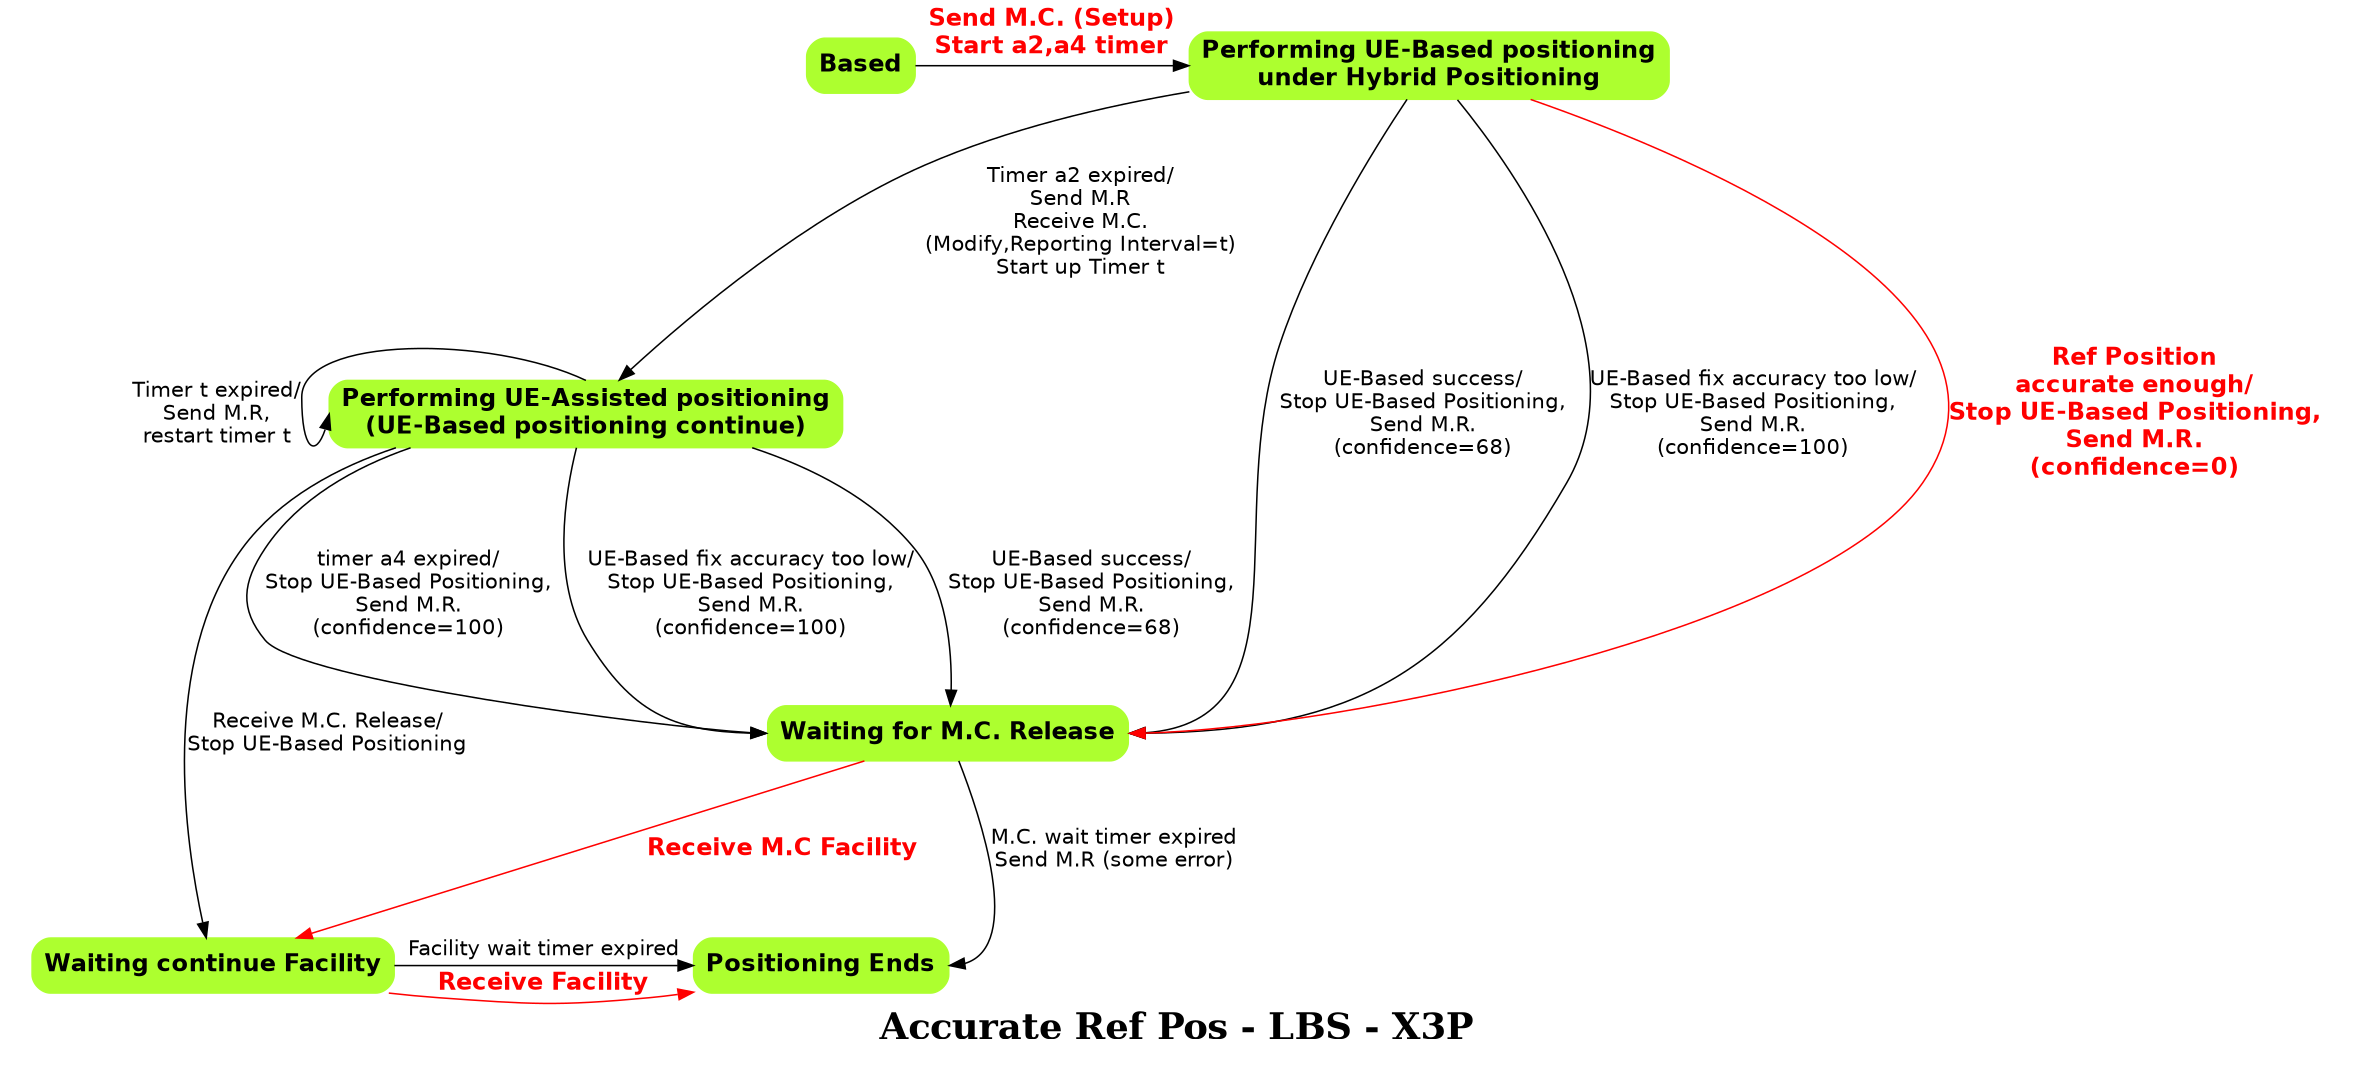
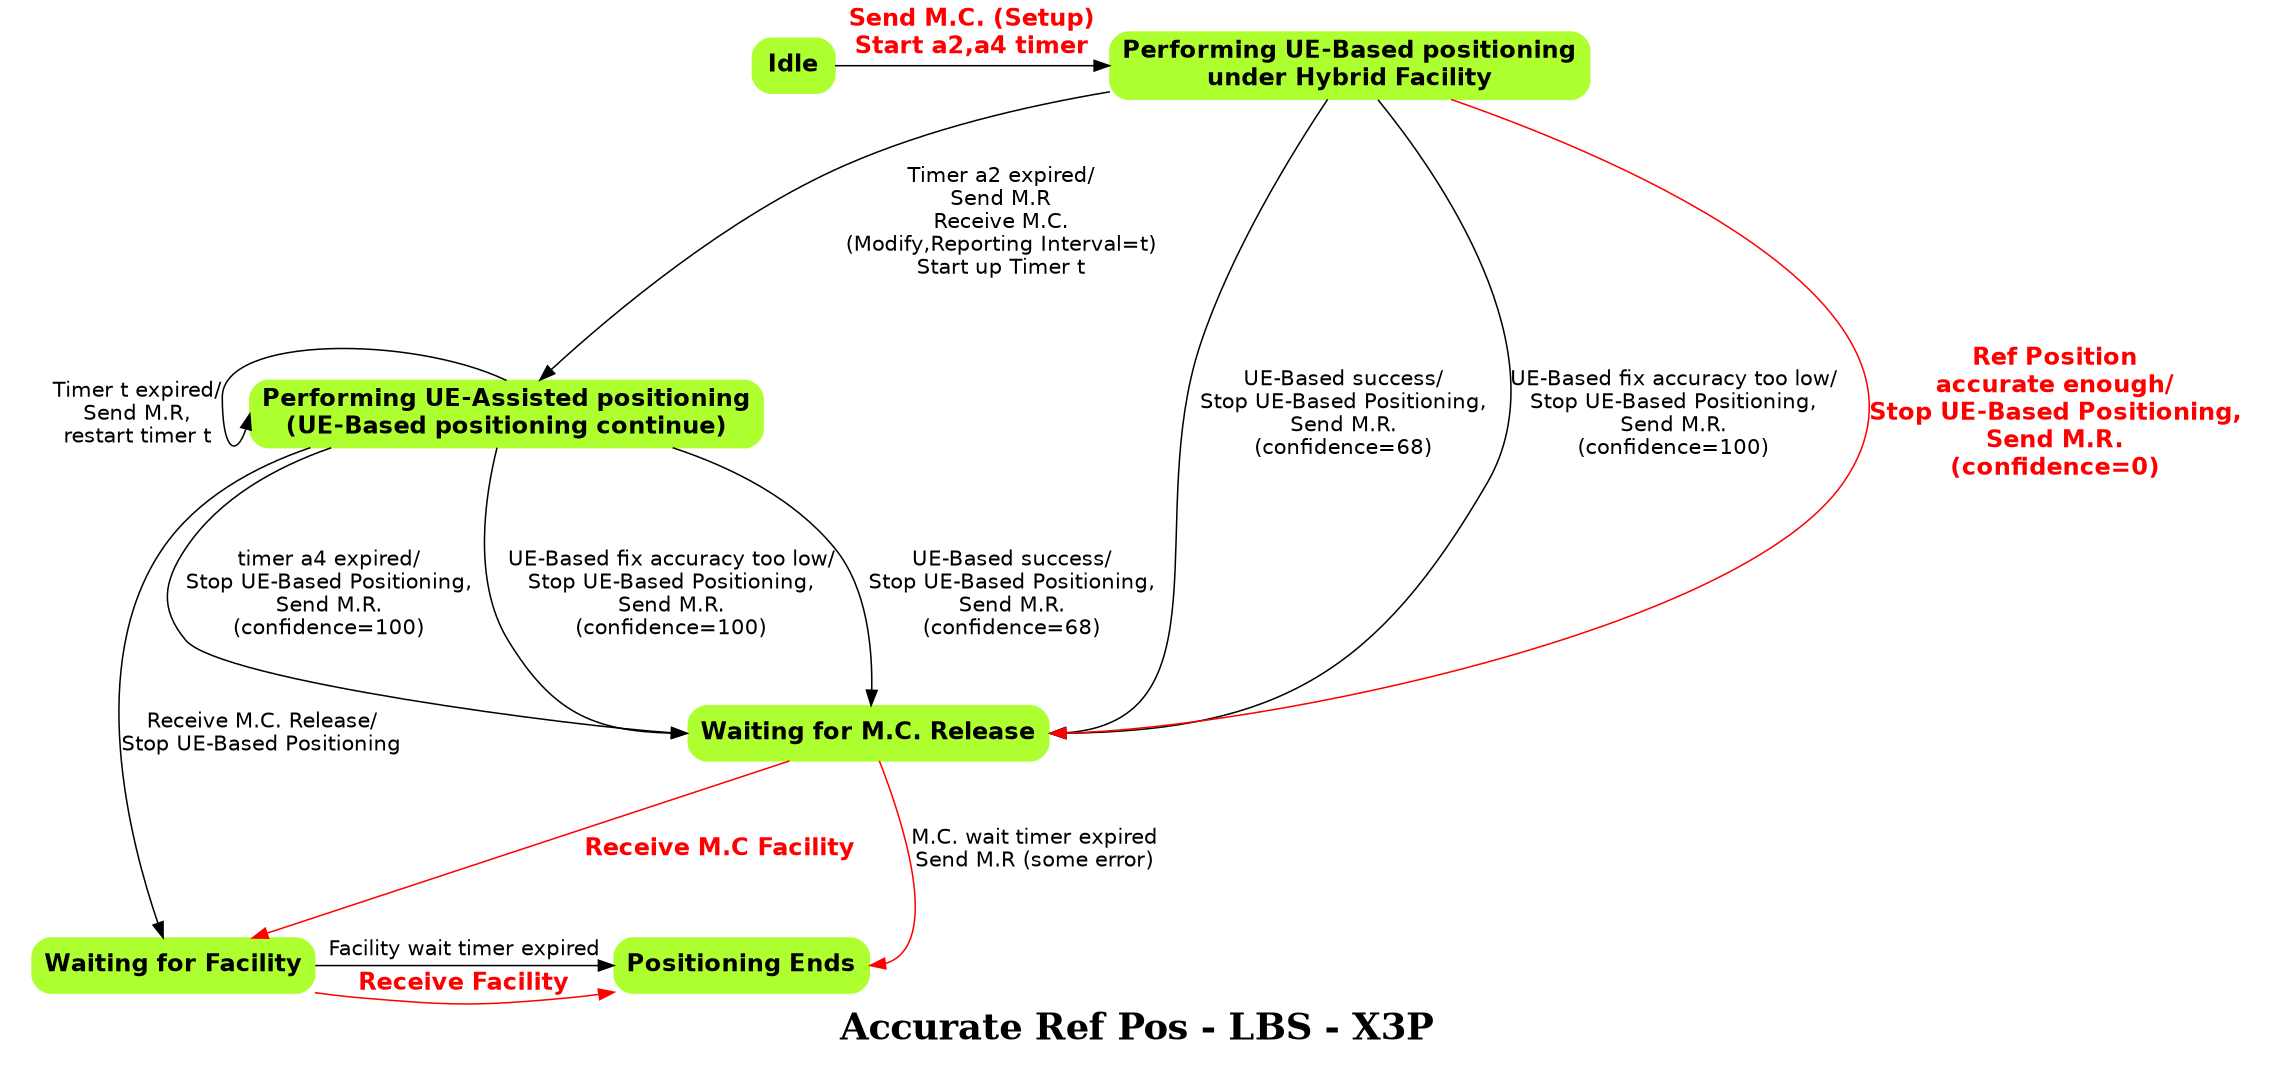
node "Based": label "Based" -> "Idle"
node "Performing UE-Based positioning under Hybrid Positioning": label "Performing UE-Based positioning under Hybrid Positioning" -> "Performing UE-Based positioning under Hybrid Facility"
edge "Waiting for M.C. Release" -> "Positioning Ends": color black -> red
node "Waiting continue Facility": label "Waiting continue Facility" -> "Waiting for Facility"
